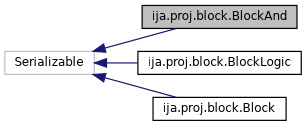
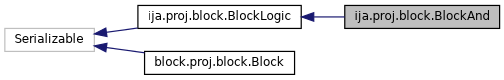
edge "ija.proj.block.BlockAnd" -> "Serializable": now "ija.proj.block.BlockAnd" -> "ija.proj.block.BlockLogic"
node "ija.proj.block.Block": label "ija.proj.block.Block" -> "block.proj.block.Block"
